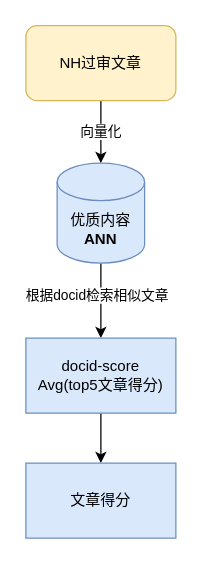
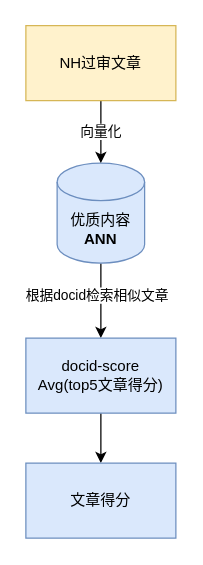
node "NH过审文章": shape rounded rectangle -> rectangle
